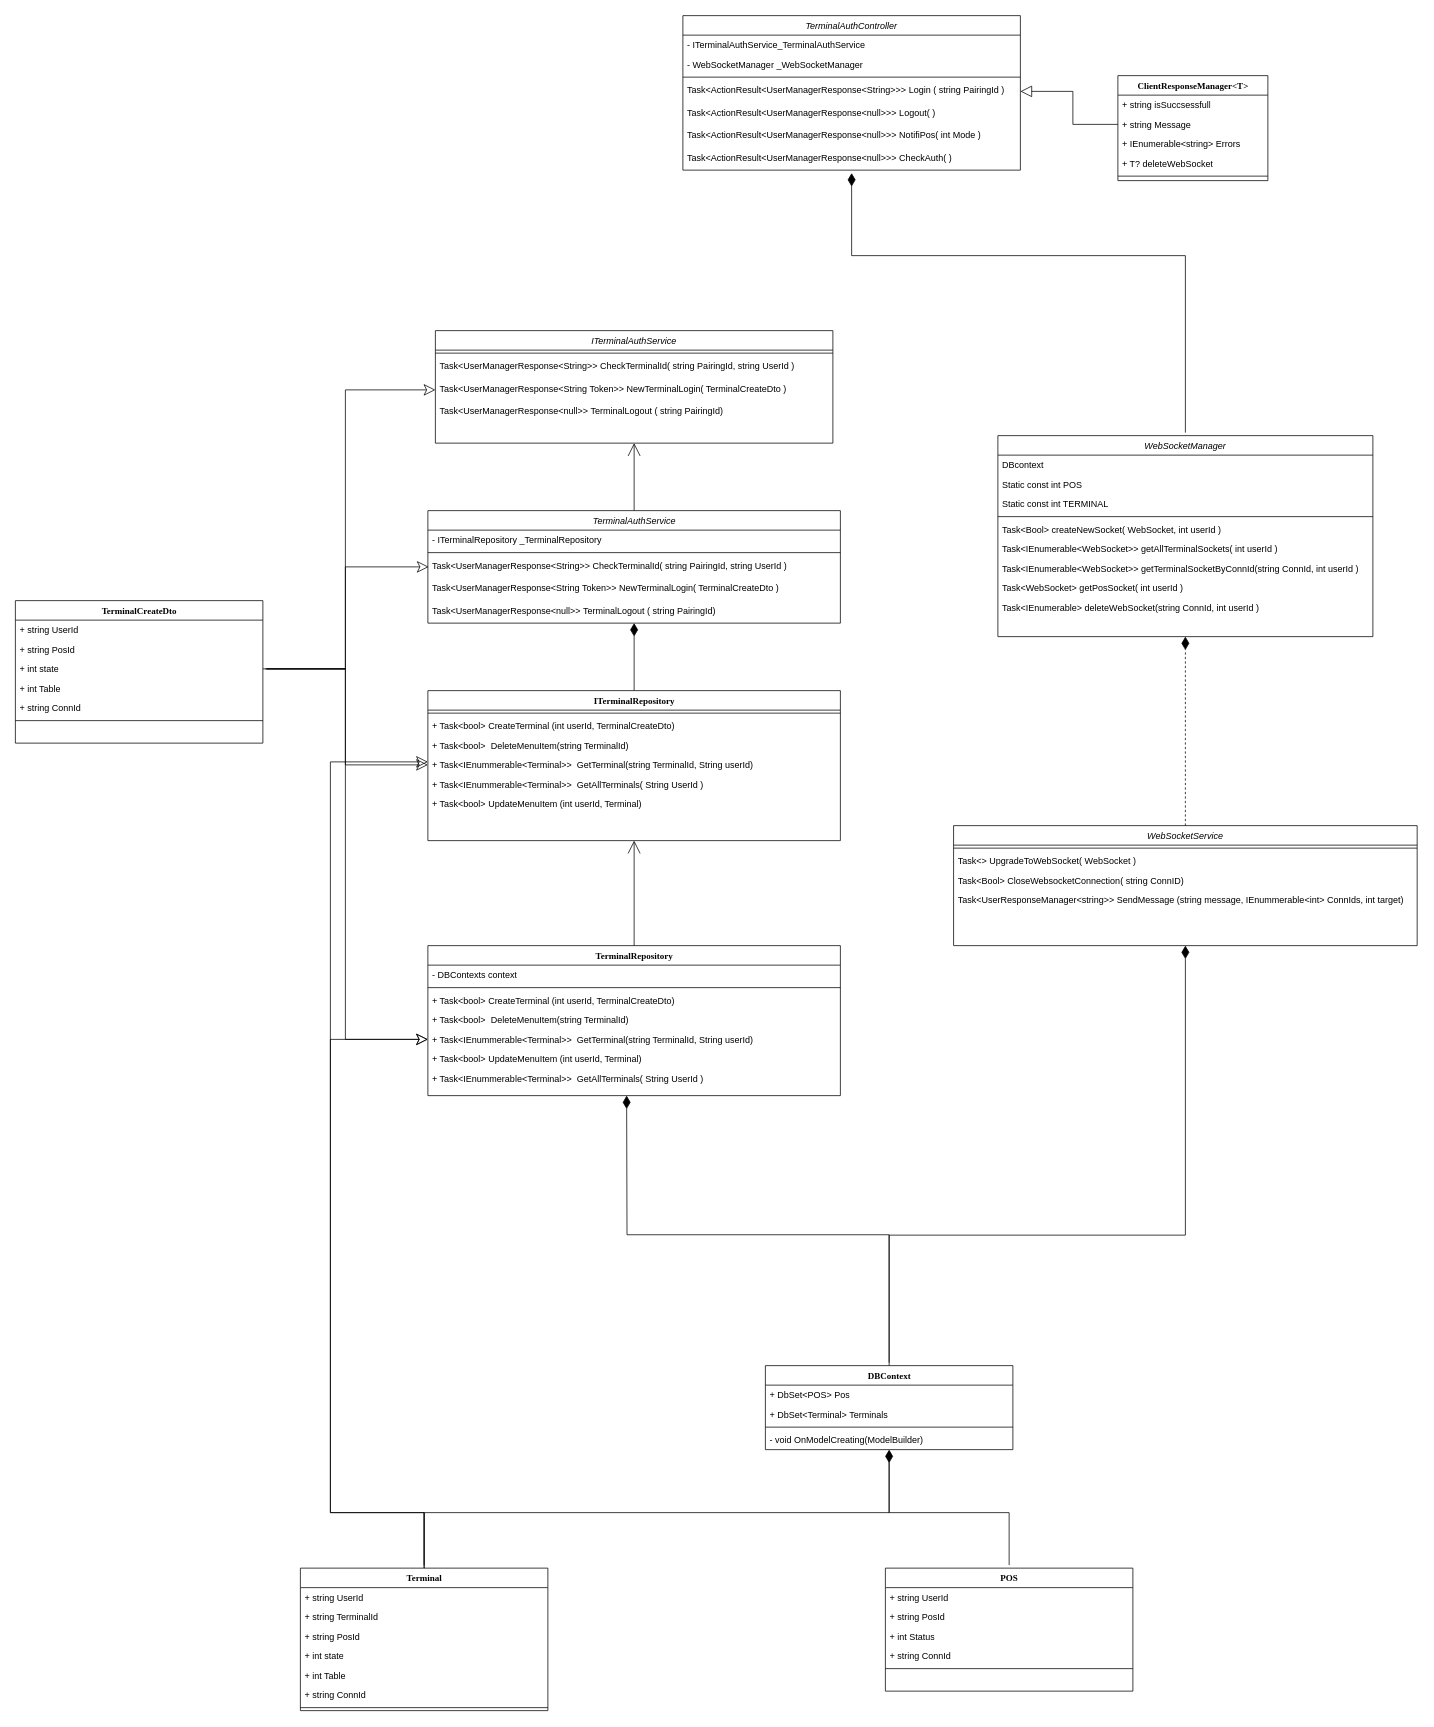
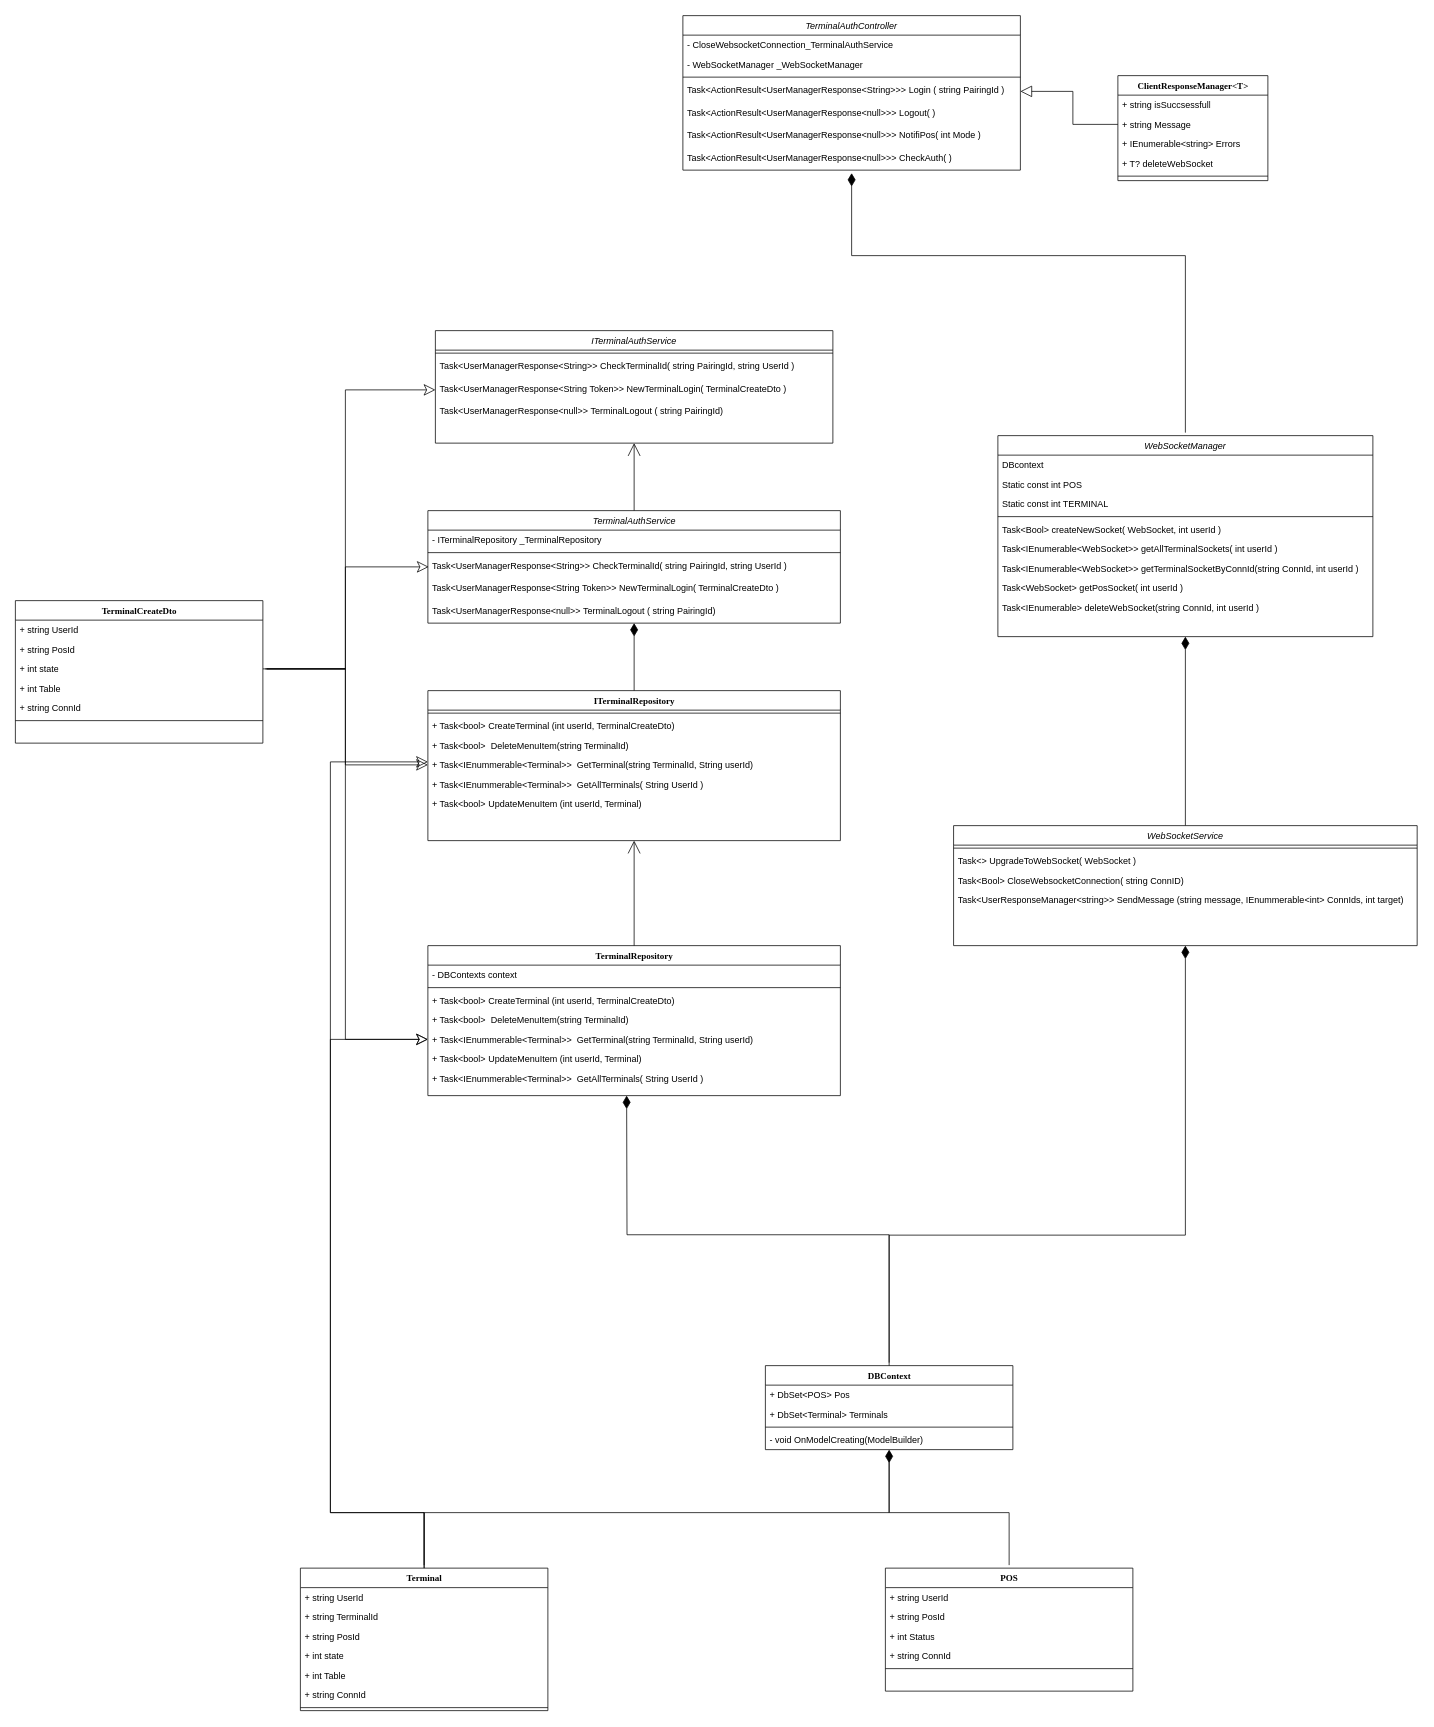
node "- ITerminalAuthService_TerminalAuthService": label "- ITerminalAuthService_TerminalAuthService" -> "- CloseWebsocketConnection_TerminalAuthService"
edge "WebSocketService" -> "WebSocketManager": style dashed -> solid
